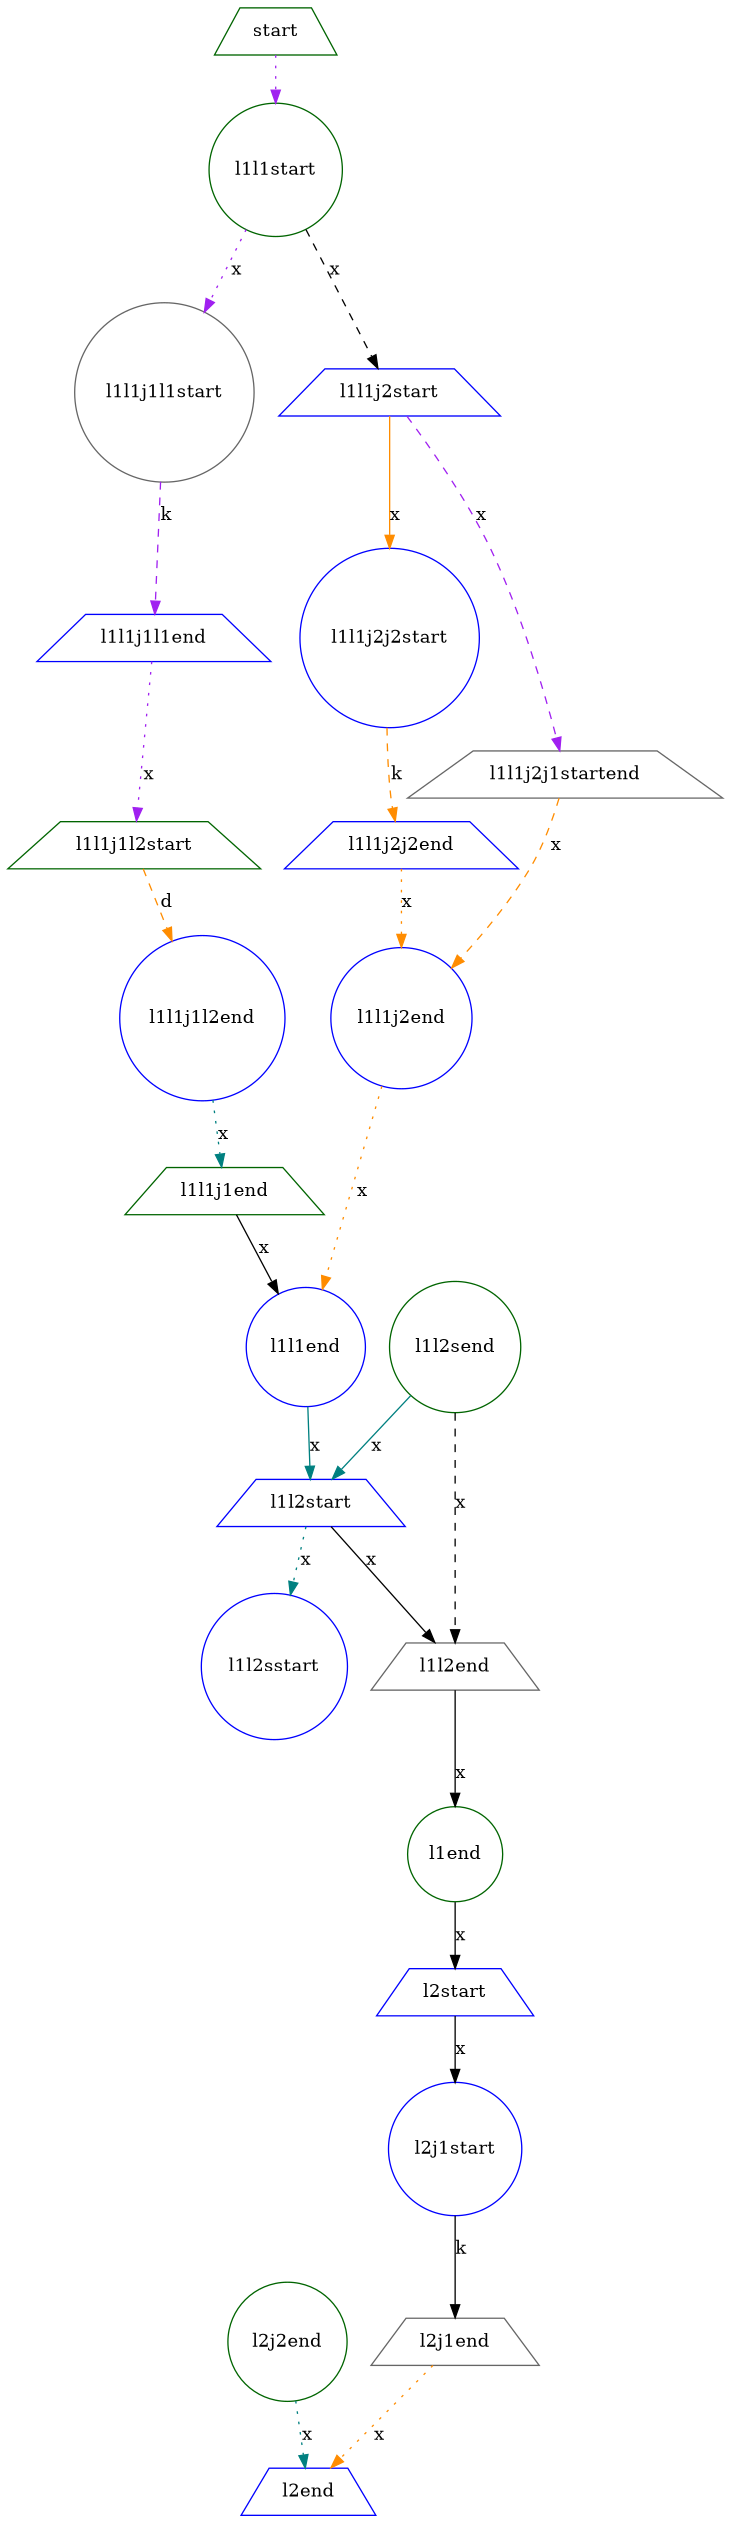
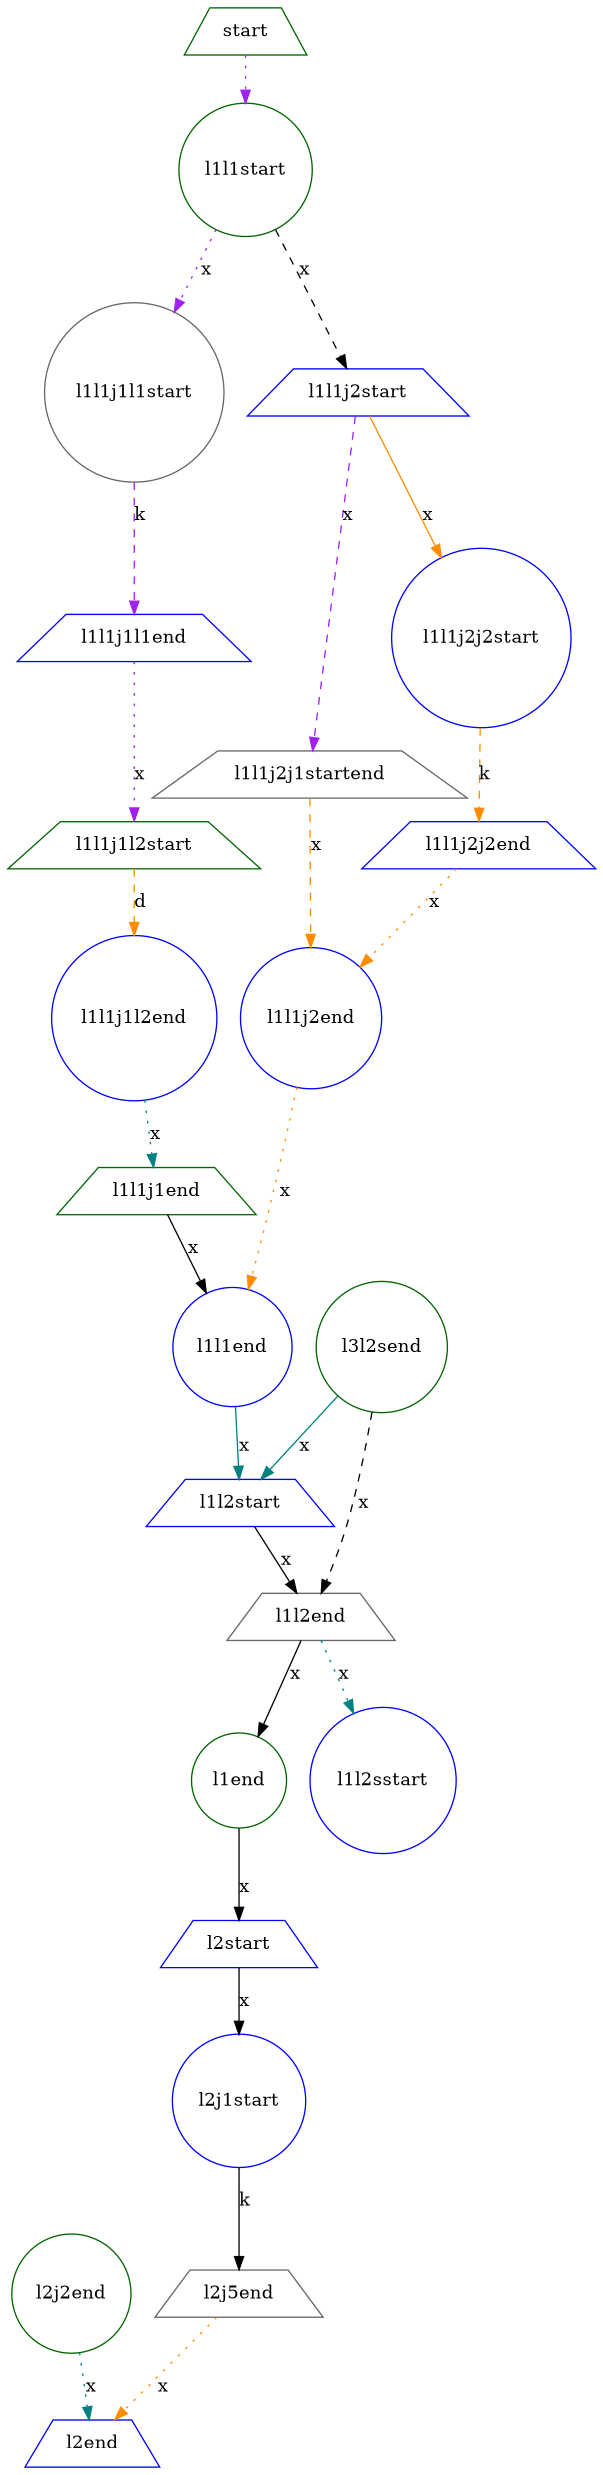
node "l1l2send": label "l1l2send" -> "l3l2send"
edge "l1l2start" -> "l1l2sstart": now "l1l2end" -> "l1l2sstart"
node "l2j1end": label "l2j1end" -> "l2j5end"
